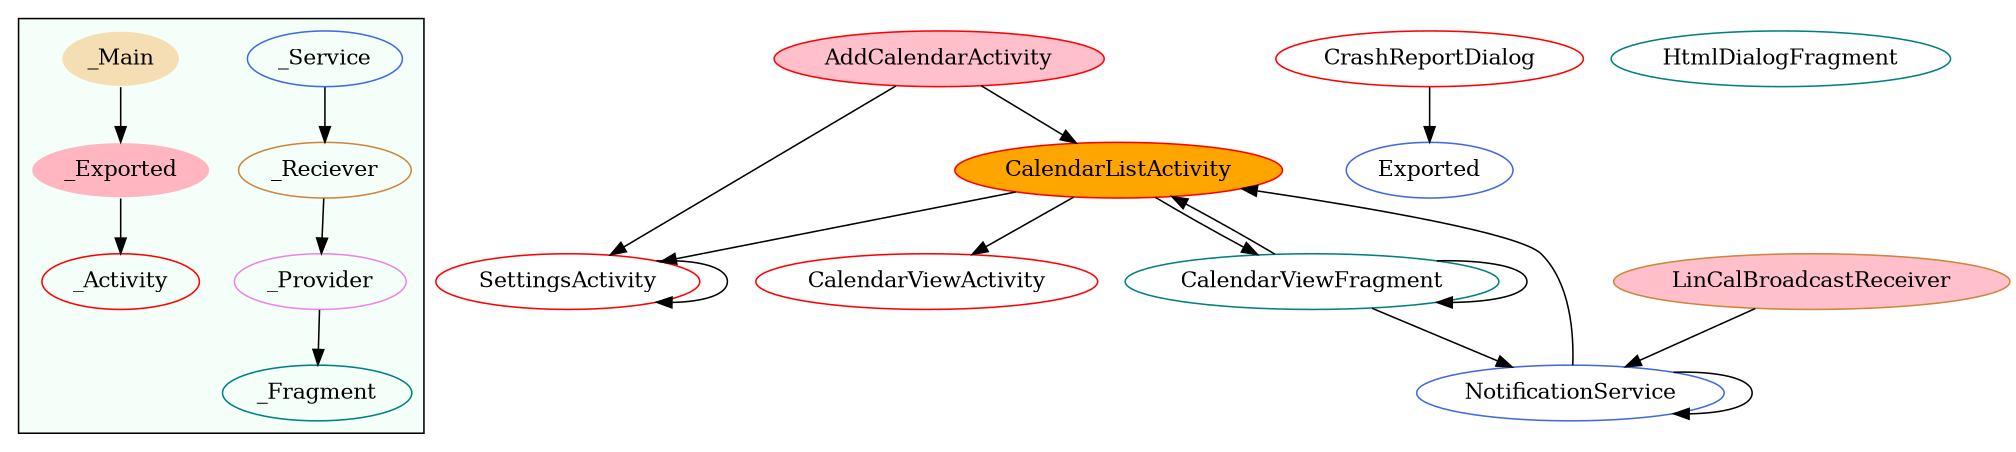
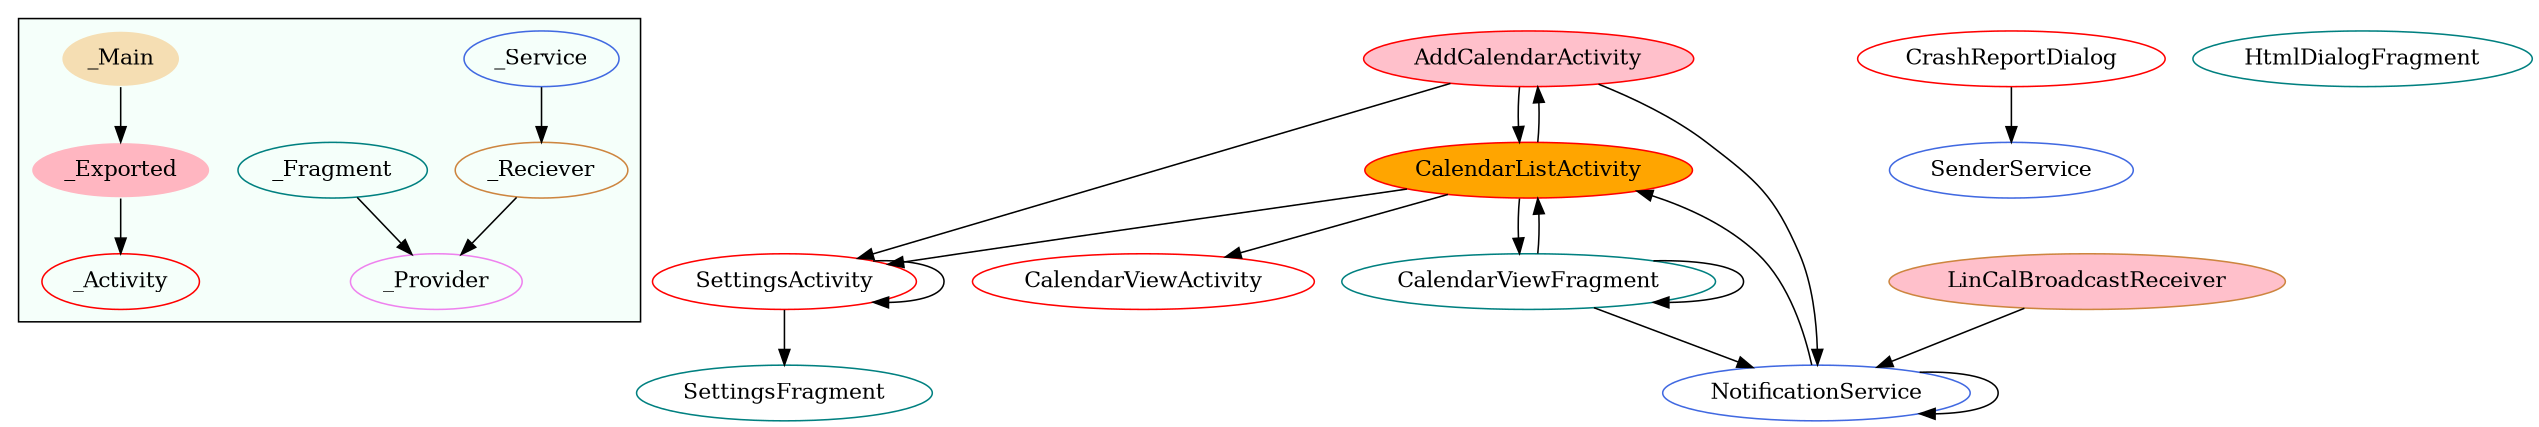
edge "CalendarListActivity" -> "AddCalendarActivity": added
node "Exported": label "Exported" -> "SenderService"
edge "AddCalendarActivity" -> "NotificationService": added
edge "_Provider" -> "_Fragment": reversed
node "SettingsFragment": added
